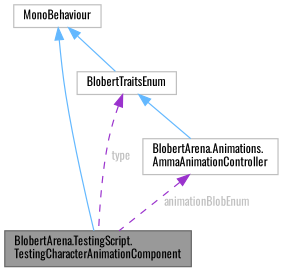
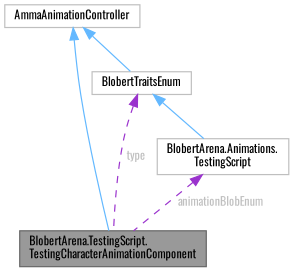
node "MonoBehaviour": label "MonoBehaviour" -> "AmmaAnimationController"
node "BlobertArena.Animations. AmmaAnimationController": label "BlobertArena.Animations. AmmaAnimationController" -> "BlobertArena.Animations. TestingScript"
